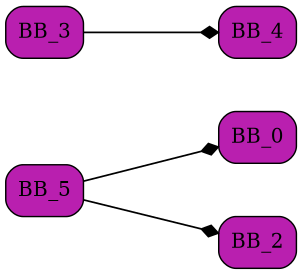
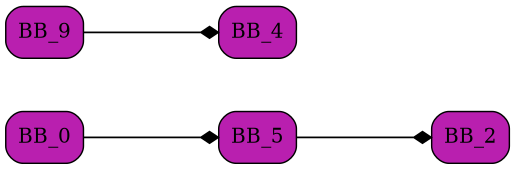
node "BB_3": label "BB_3" -> "BB_9"
edge "BB_5" -> "BB_0": reversed
